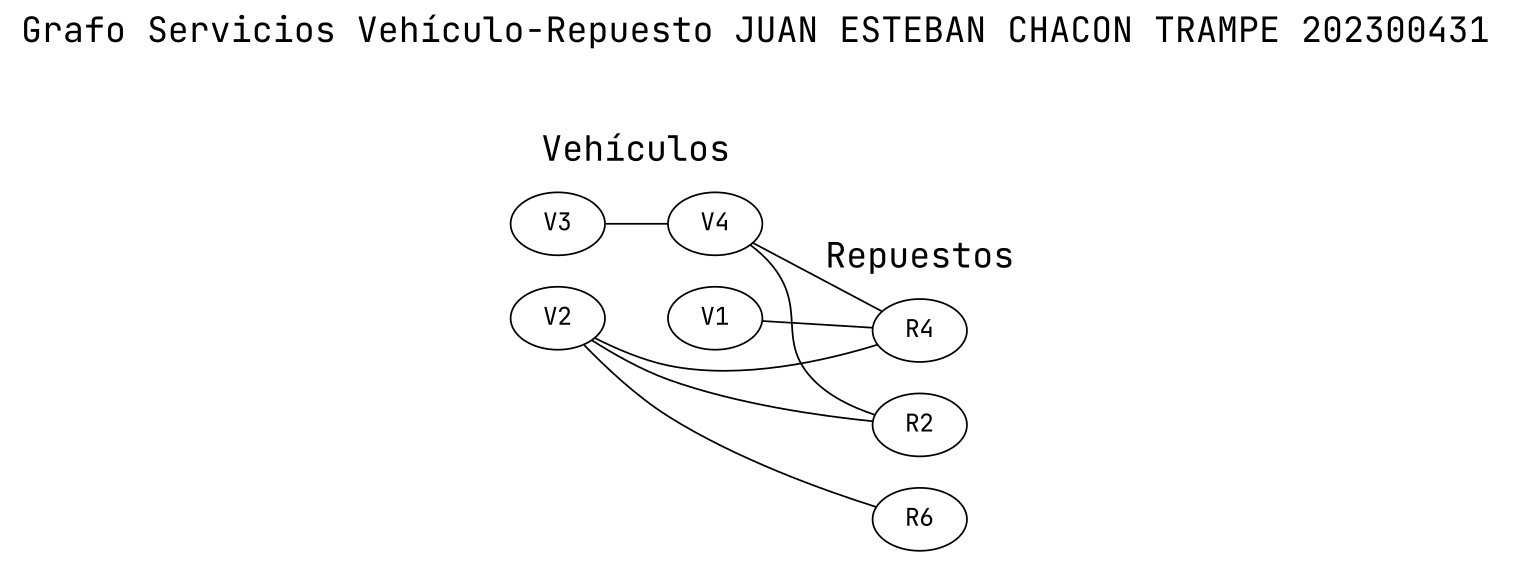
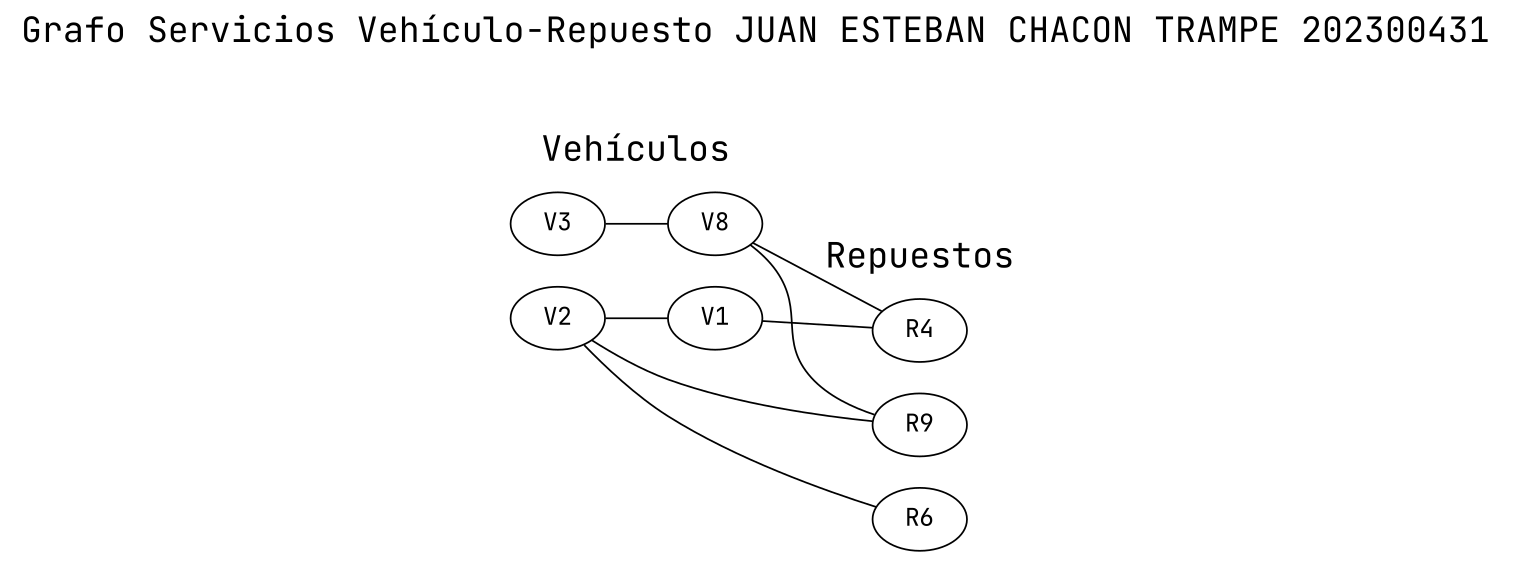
node "V4": label "V4" -> "V8"
edge "V2" -- "R4": now "V2" -- "V1"
node "R2": label "R2" -> "R9"
